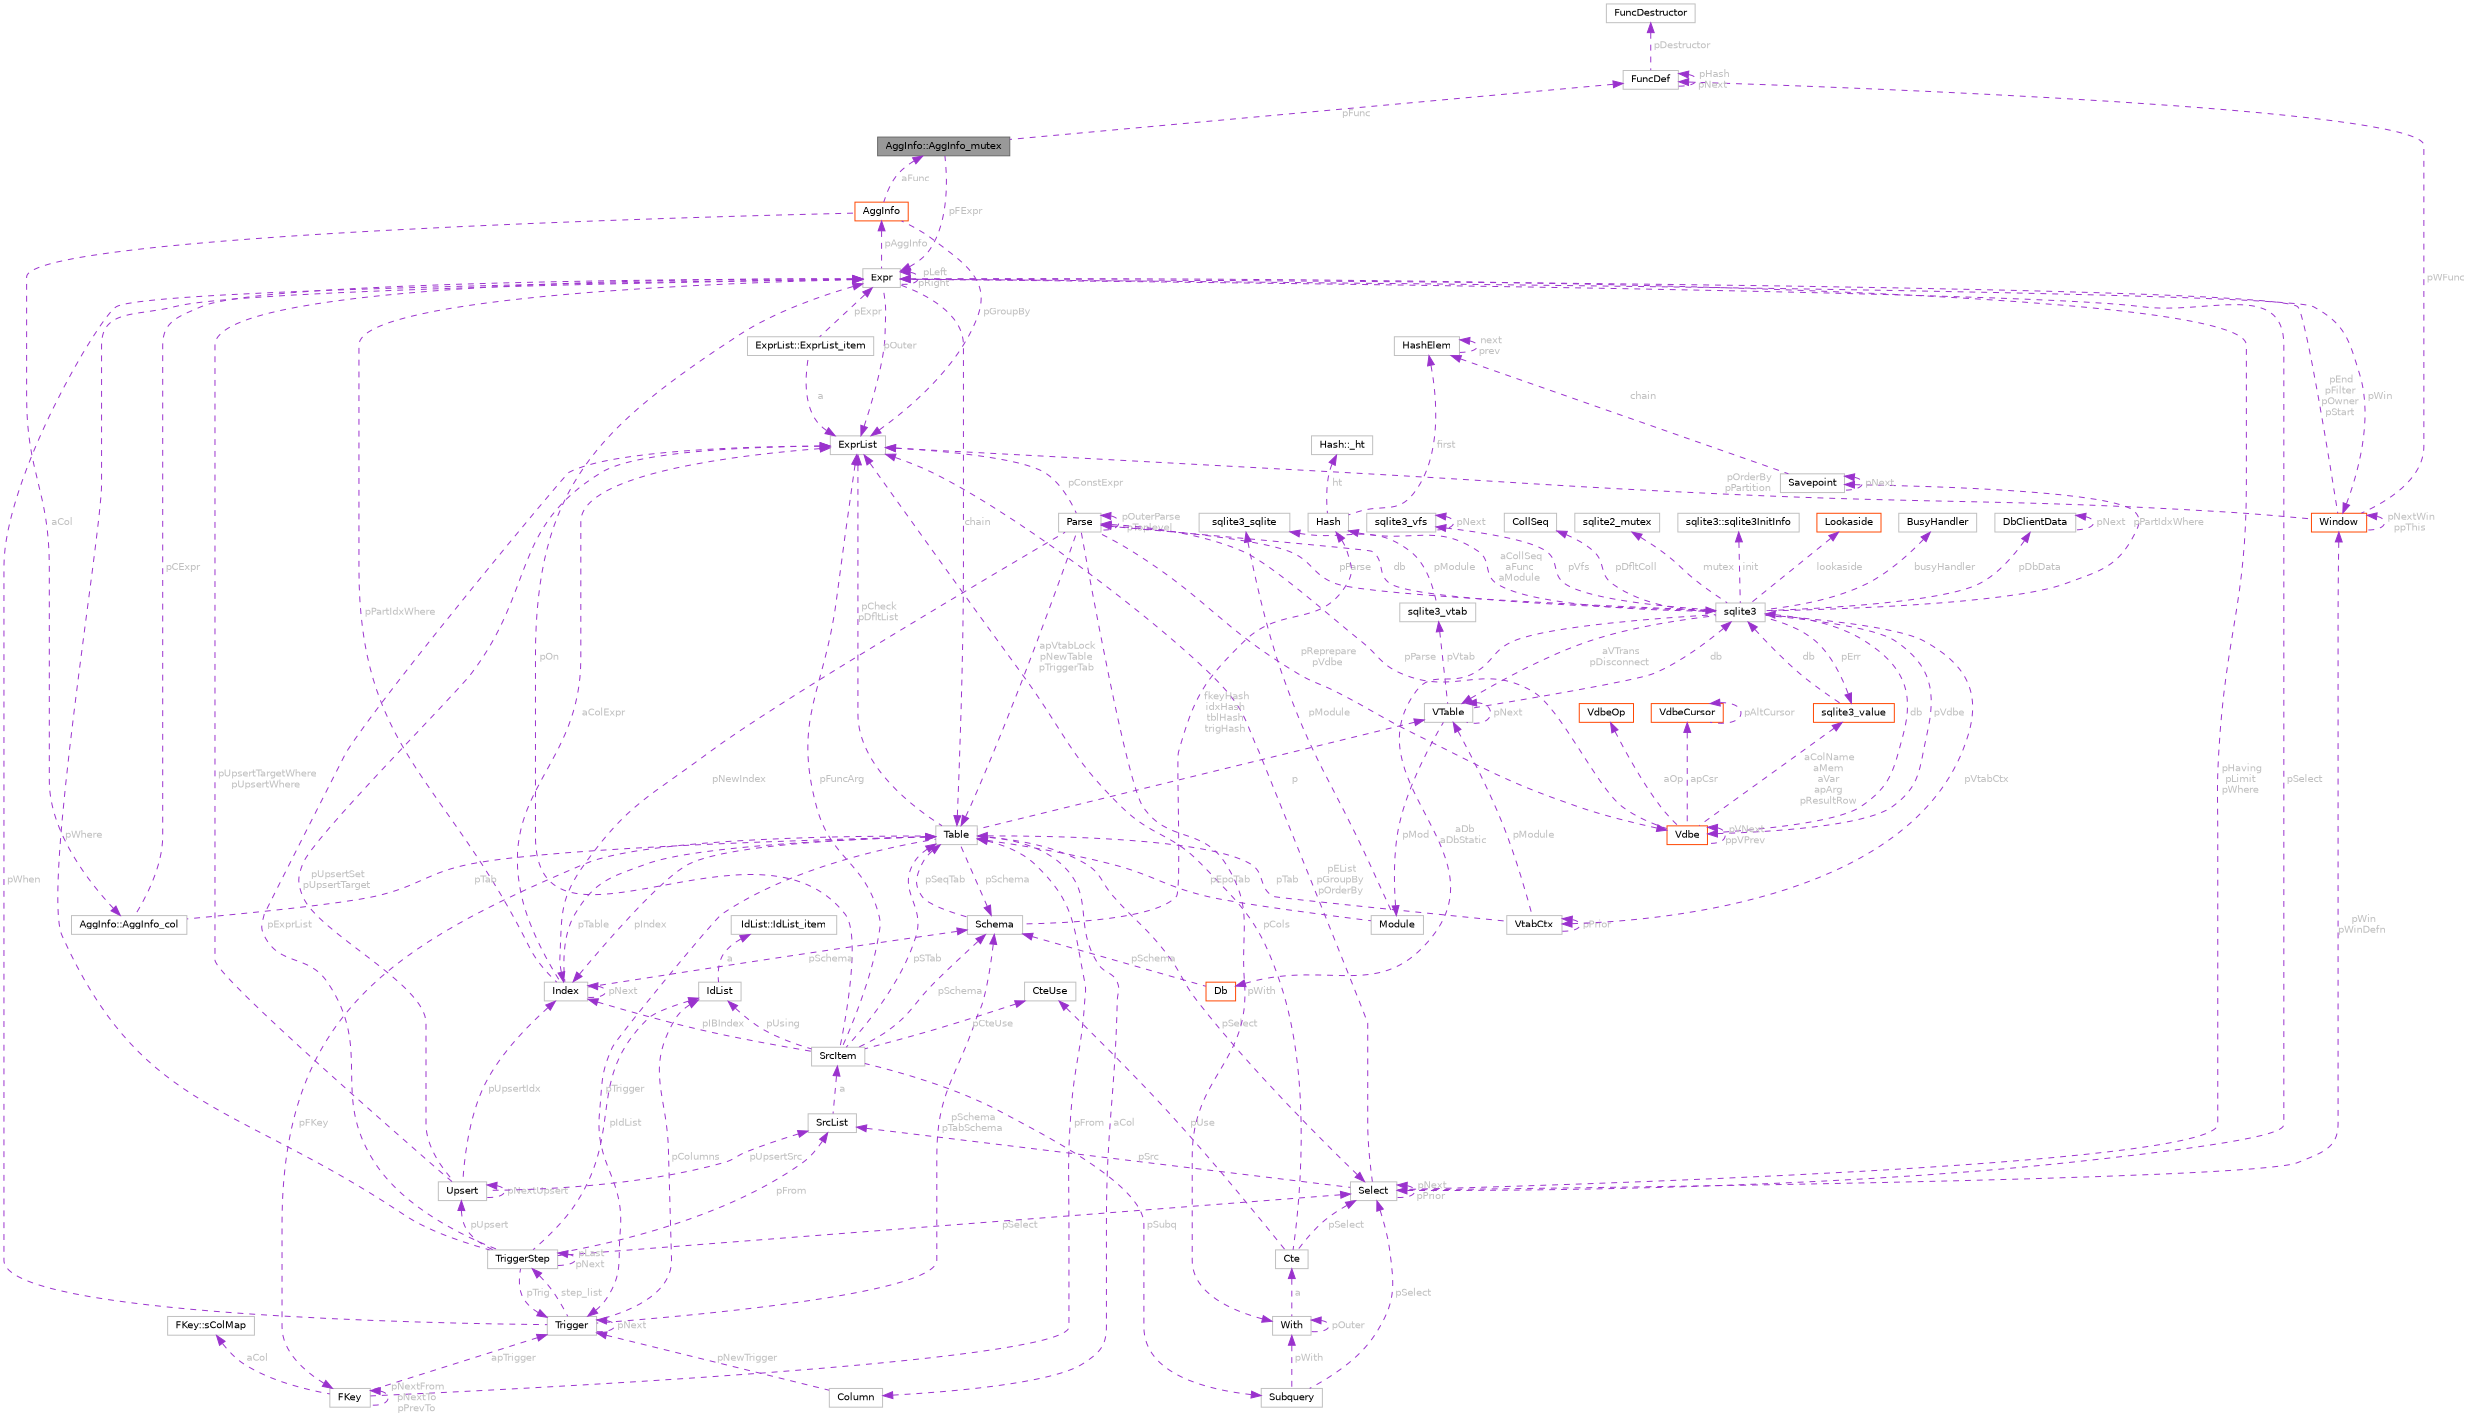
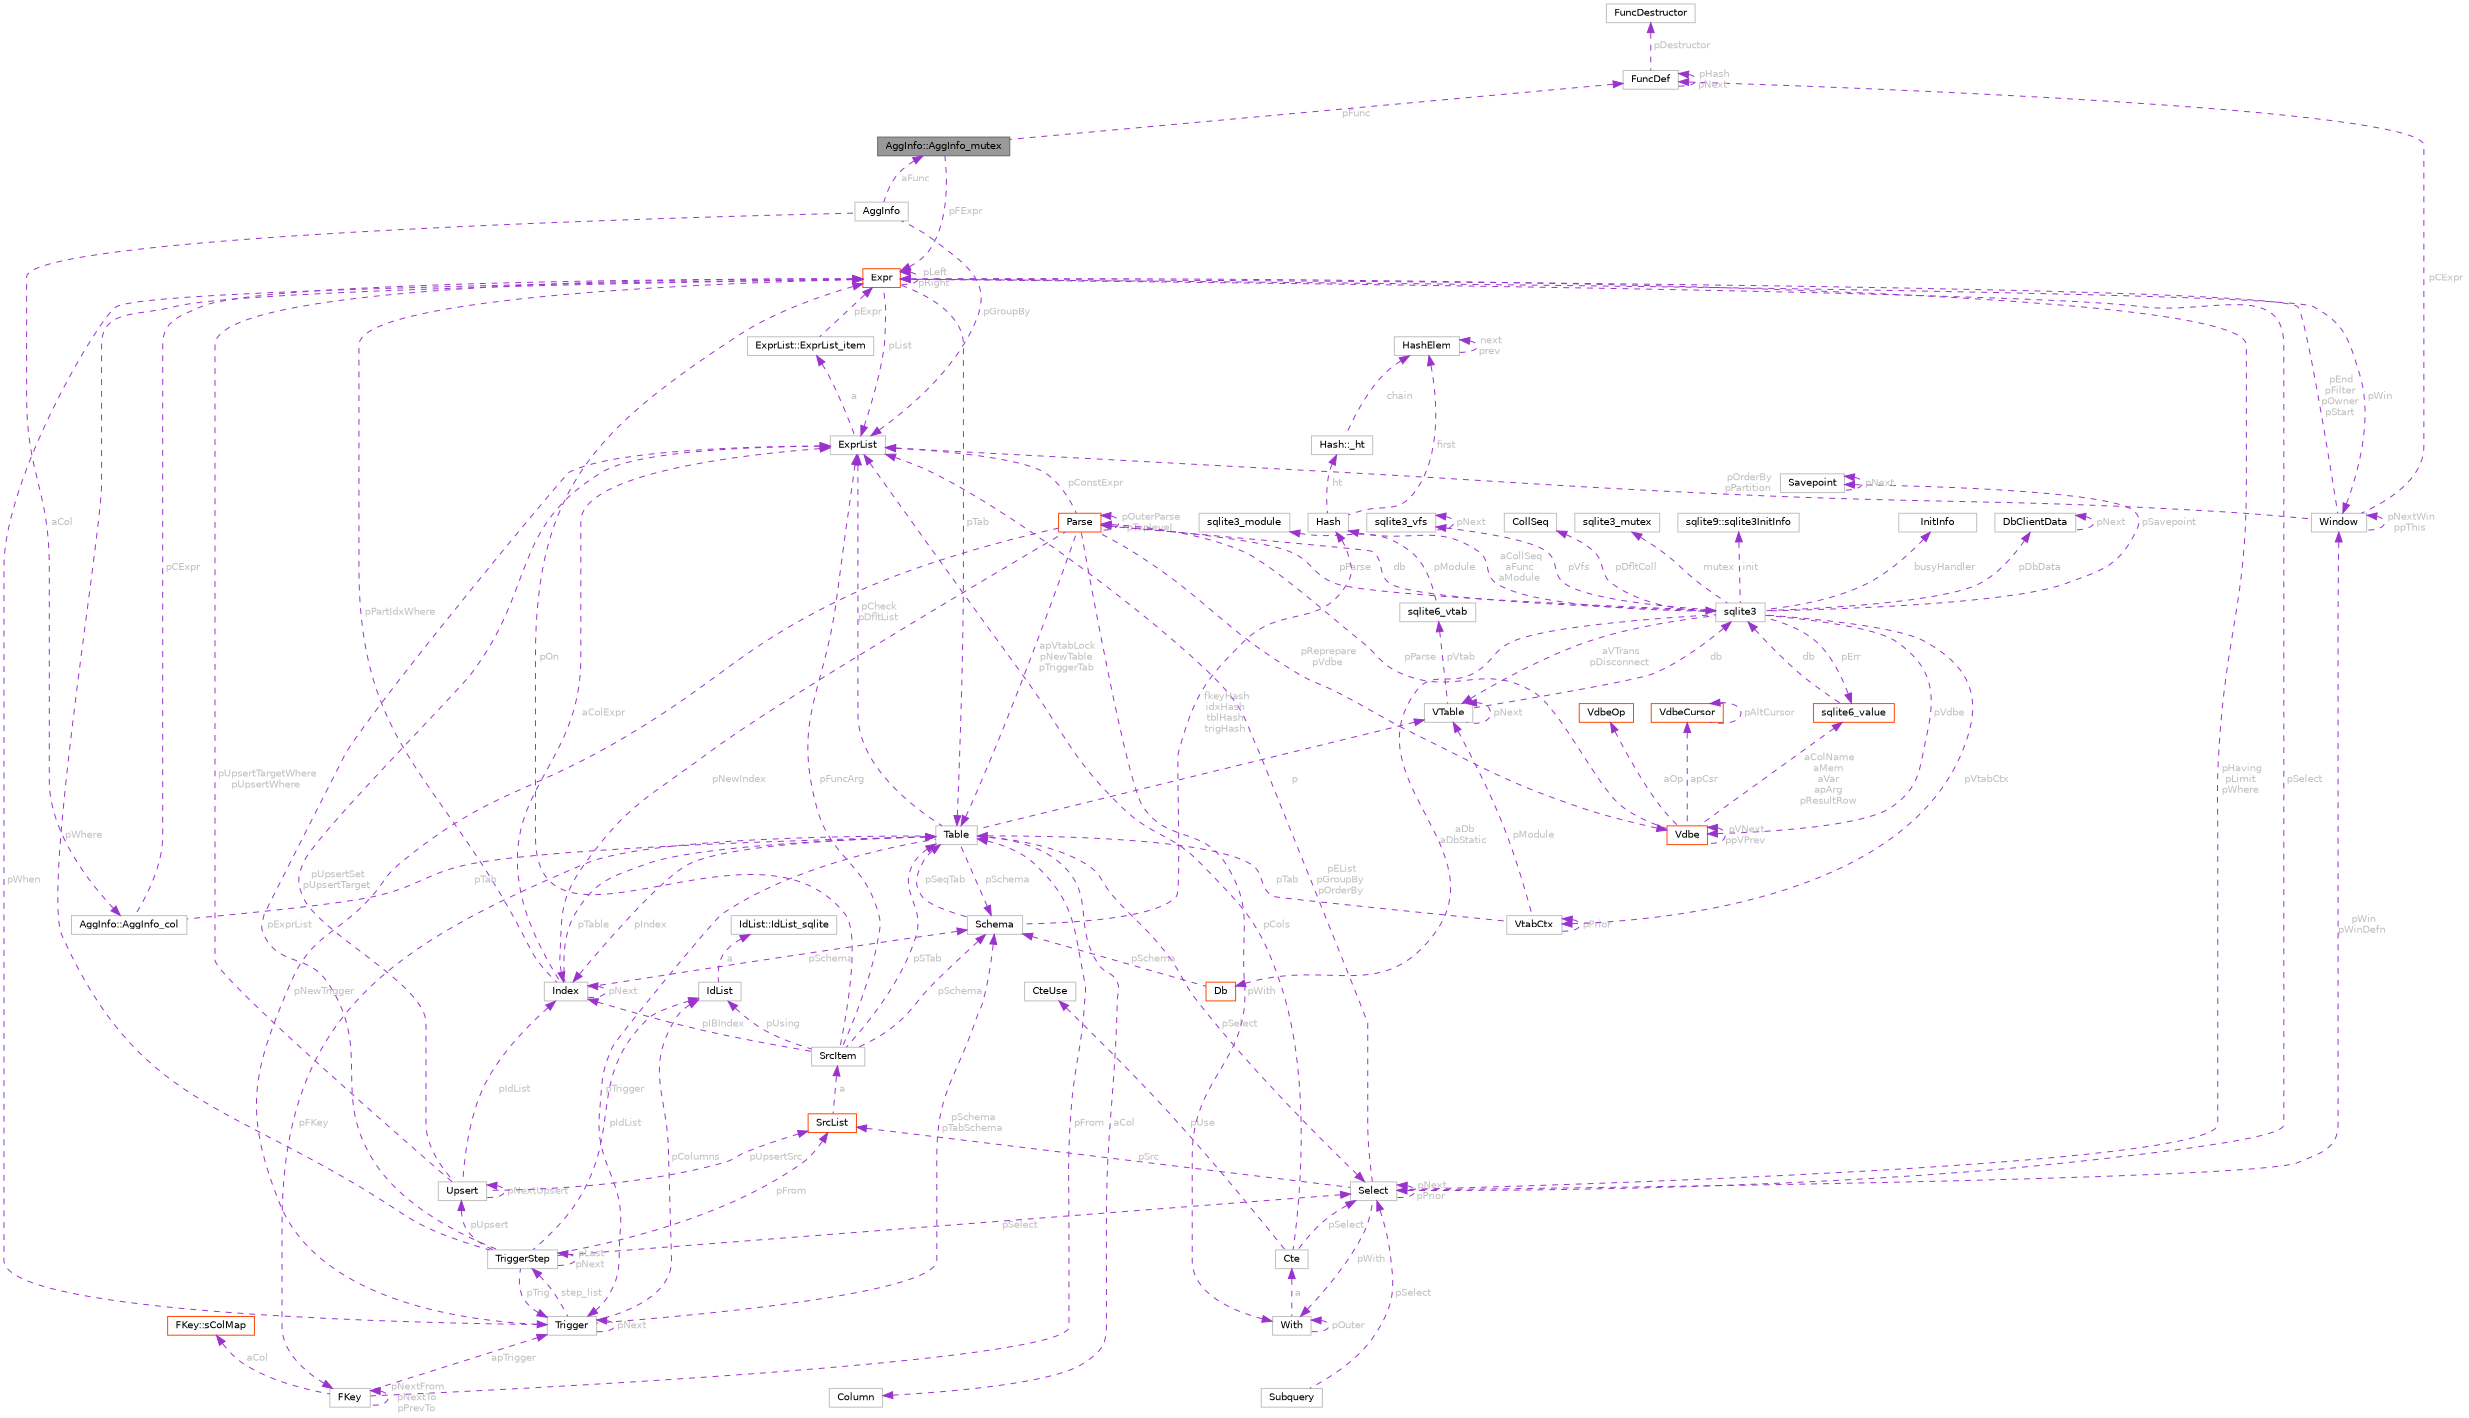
node "AggInfo": color orangered -> grey75
edge "Expr" -> "AggInfo": removed, label "pAggInfo"
node "Expr": color grey75 -> orangered
edge "Window" -> "FuncDef": label " pWFunc" -> " pCExpr"
edge "Expr" -> "ExprList": label " pOuter" -> " pList"
edge "ExprList::ExprList_item" -> "ExprList": reversed
edge "Savepoint" -> "HashElem": now "Hash::_ht" -> "HashElem"
edge "Expr" -> "Table": label " chain" -> " pTab"
node "Parse": color grey75 -> orangered
node "sqlite3_sqlite": label "sqlite3_sqlite" -> "sqlite3_module"
node "sqlite2_mutex": label "sqlite2_mutex" -> "sqlite3_mutex"
node "sqlite3::sqlite3InitInfo": label "sqlite3::sqlite3InitInfo" -> "sqlite9::sqlite3InitInfo"
node "Lookaside": removed
node "BusyHandler": label "BusyHandler" -> "InitInfo"
edge "sqlite3" -> "Savepoint": label " pPartIdxWhere" -> " pSavepoint"
node "Window": color orangered -> grey75
node "sqlite3_vtab": label "sqlite3_vtab" -> "sqlite6_vtab"
node "sqlite3_value": label "sqlite3_value" -> "sqlite6_value"
edge "Vdbe" -> "sqlite3": removed, label "db"
node "IdList::IdList_item": label "IdList::IdList_item" -> "IdList::IdList_sqlite"
node "Module": removed
edge "SrcItem" -> "CteUse": removed, label "pCteUse"
edge "Upsert" -> "Index": label " pUpsertIdx" -> " pIdList"
node "SrcList": color grey75 -> orangered
edge "SrcItem" -> "Subquery": removed, label "pSubq"
node "FKey::sColMap": color grey75 -> orangered
edge "Column" -> "Trigger": now "Parse" -> "Trigger"
edge "Subquery" -> "With": now "Select" -> "With"
